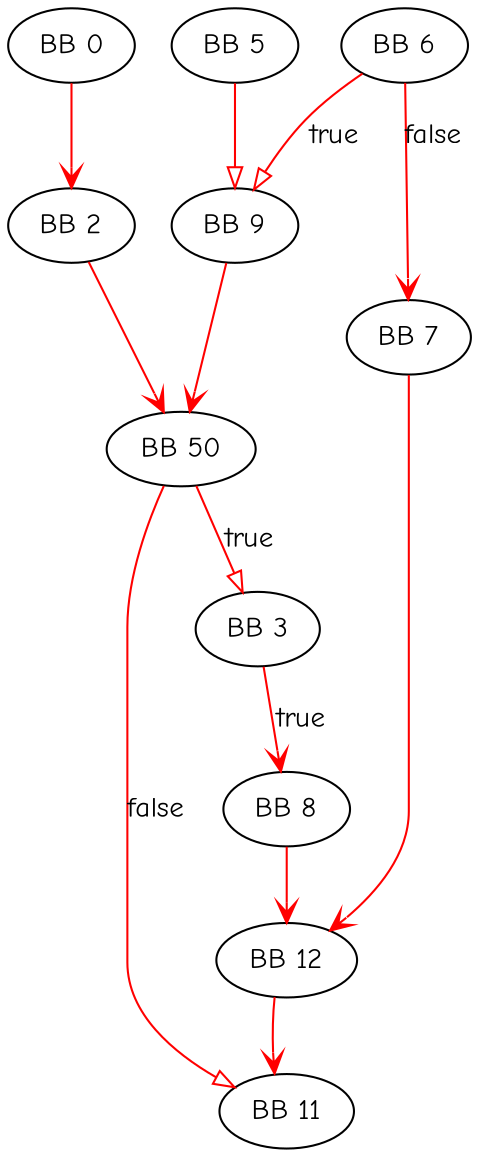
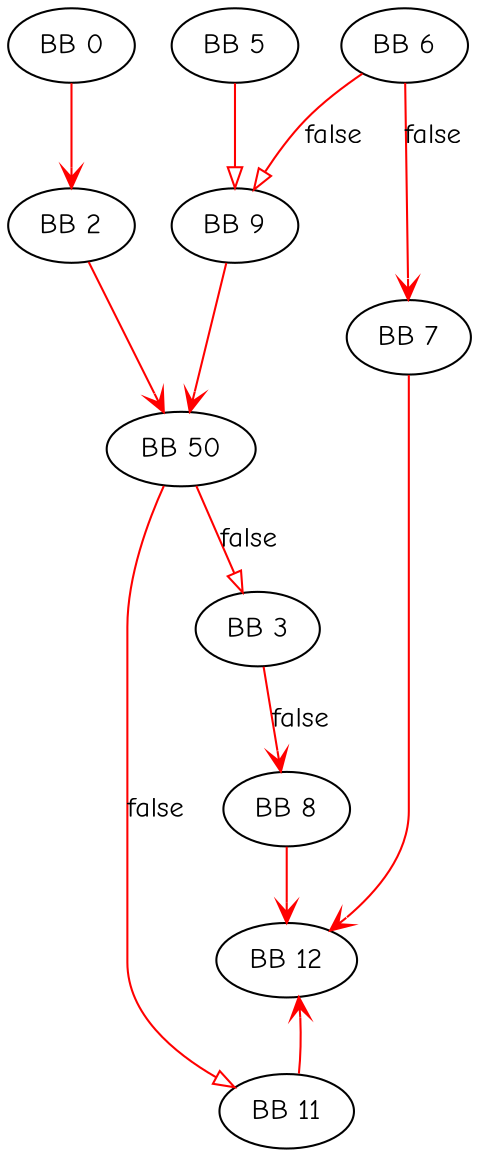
edge "BB 6" -> "BB 9": label "true" -> "false"
edge "BB 50" -> "BB 3": label "true" -> "false"
edge "BB 3" -> "BB 8": label "true" -> "false"
edge "BB 12" -> "BB 11": reversed
